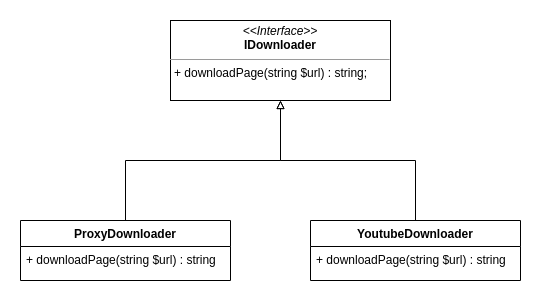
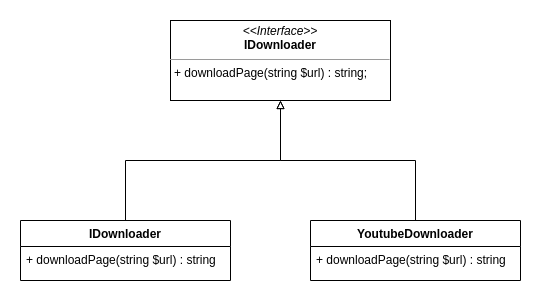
node "ProxyDownloader": label "ProxyDownloader" -> "IDownloader"
